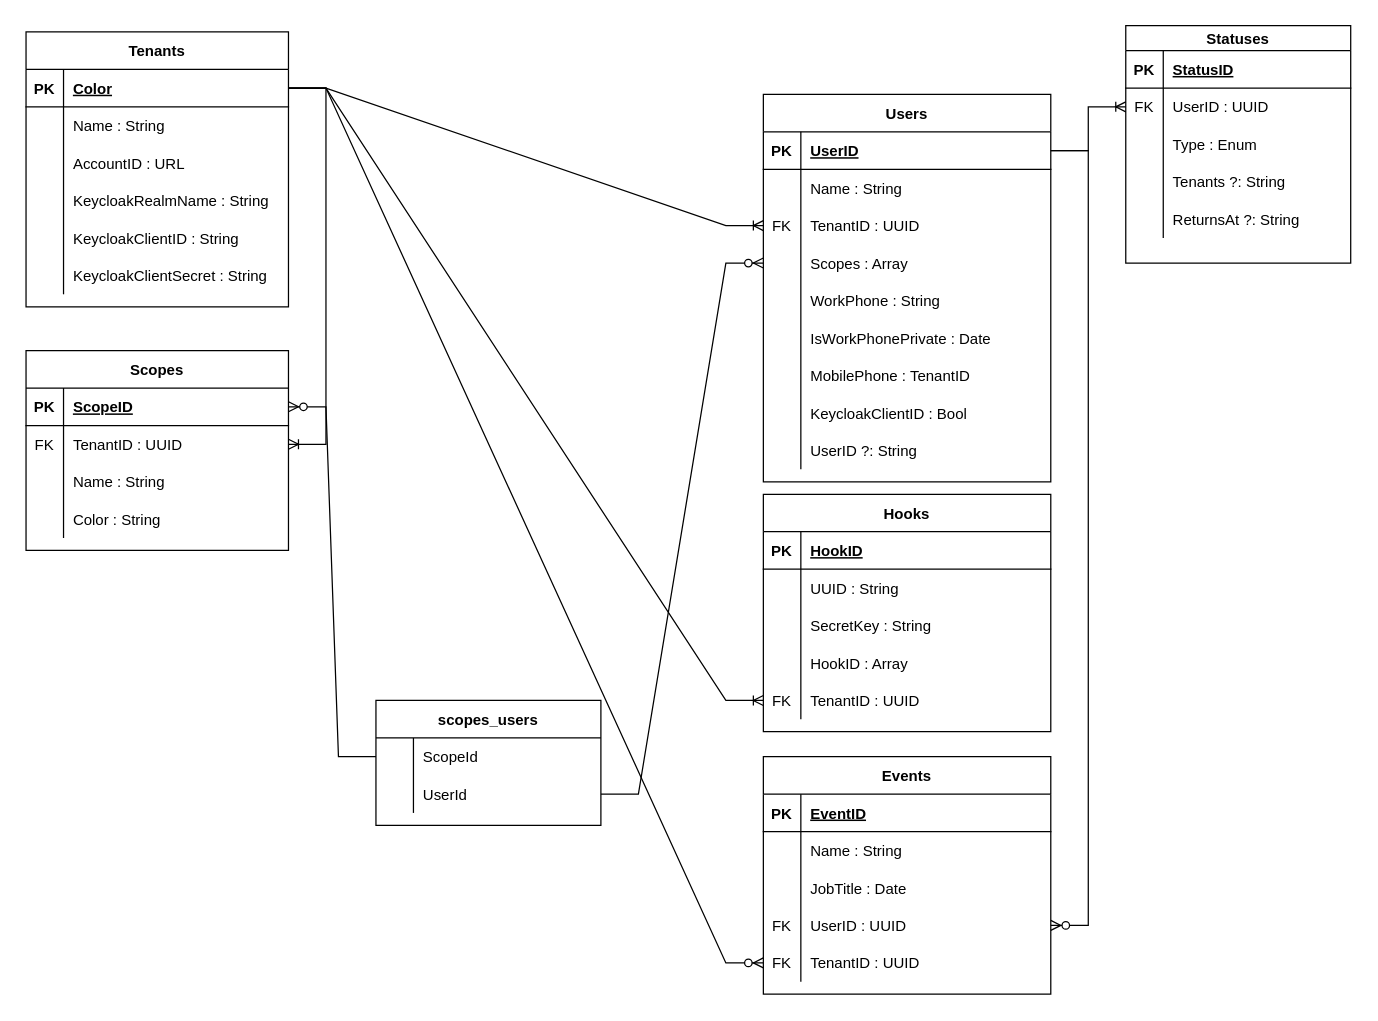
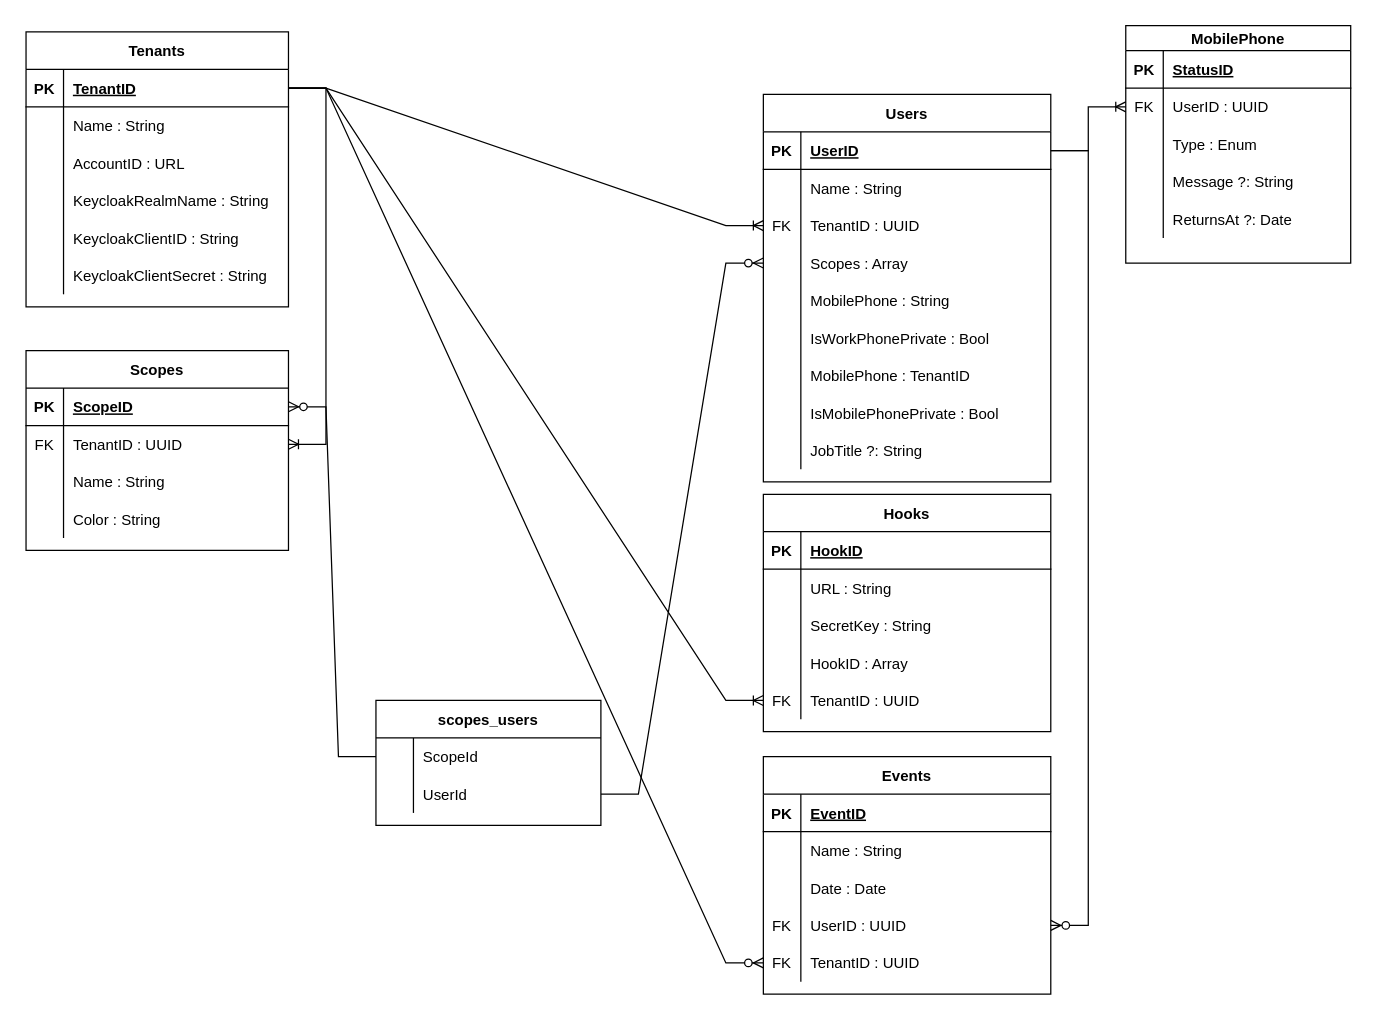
node "Statuses": label "Statuses" -> "MobilePhone"
node "Color": label "Color" -> "TenantID"
node "Tenants ?: String": label "Tenants ?: String" -> "Message ?: String"
node "ReturnsAt ?: String": label "ReturnsAt ?: String" -> "ReturnsAt ?: Date"
node "WorkPhone : String": label "WorkPhone : String" -> "MobilePhone : String"
node "IsWorkPhonePrivate : Date": label "IsWorkPhonePrivate : Date" -> "IsWorkPhonePrivate : Bool"
node "KeycloakClientID : Bool": label "KeycloakClientID : Bool" -> "IsMobilePhonePrivate : Bool"
node "UserID ?: String": label "UserID ?: String" -> "JobTitle ?: String"
node "UUID : String": label "UUID : String" -> "URL : String"
node "JobTitle : Date": label "JobTitle : Date" -> "Date : Date"
